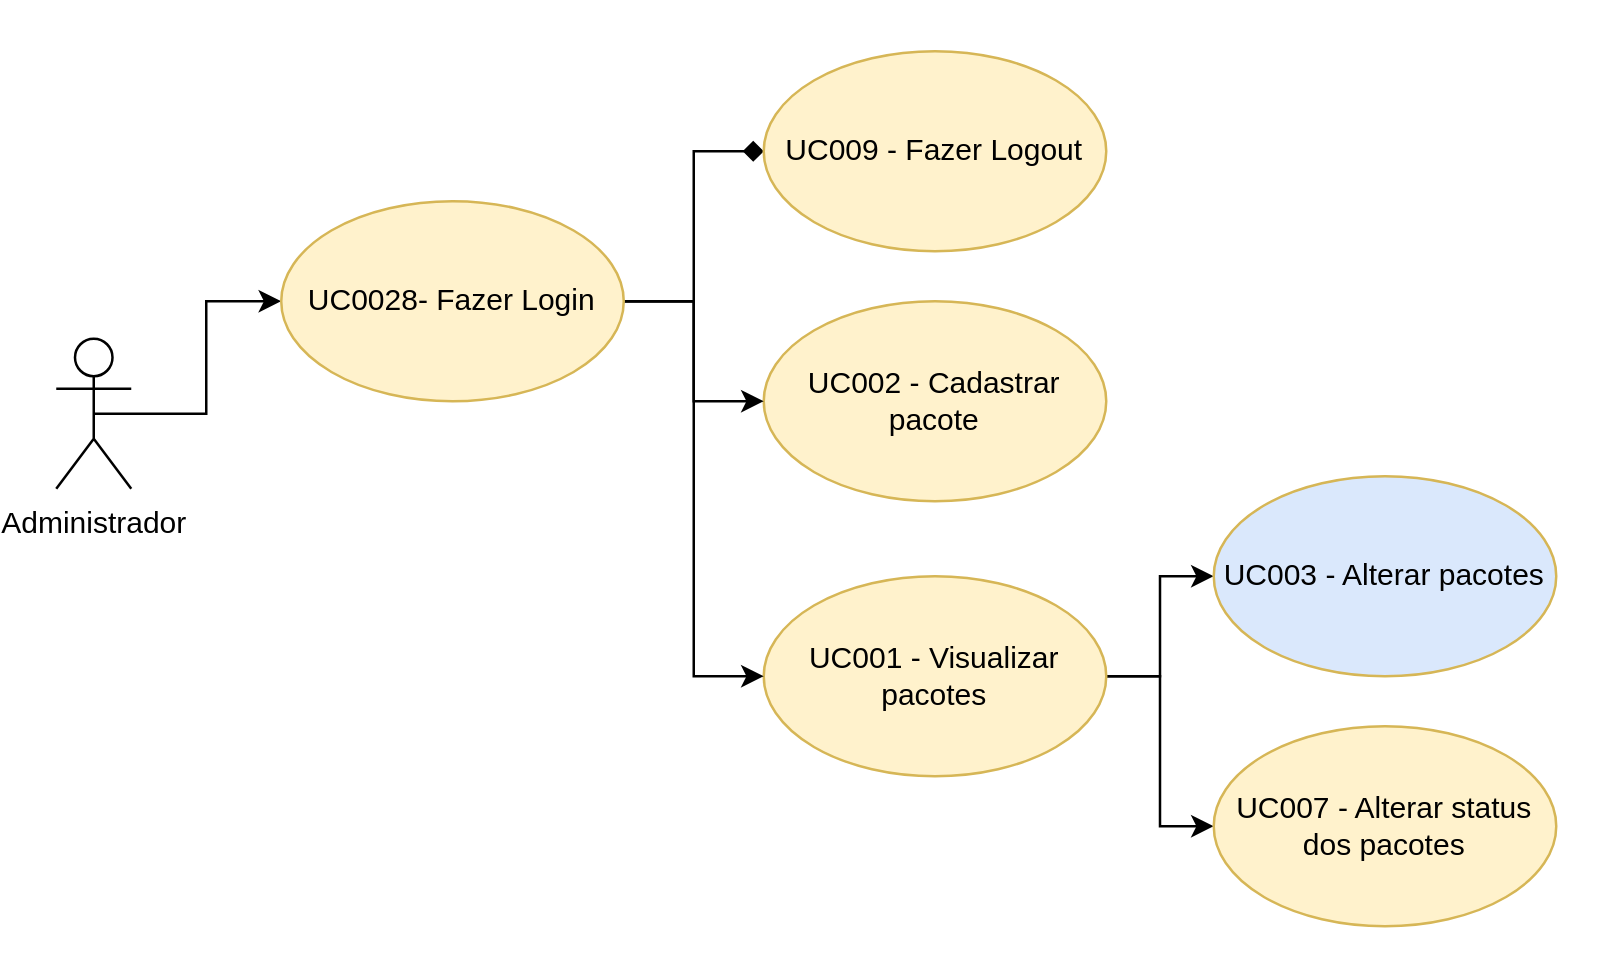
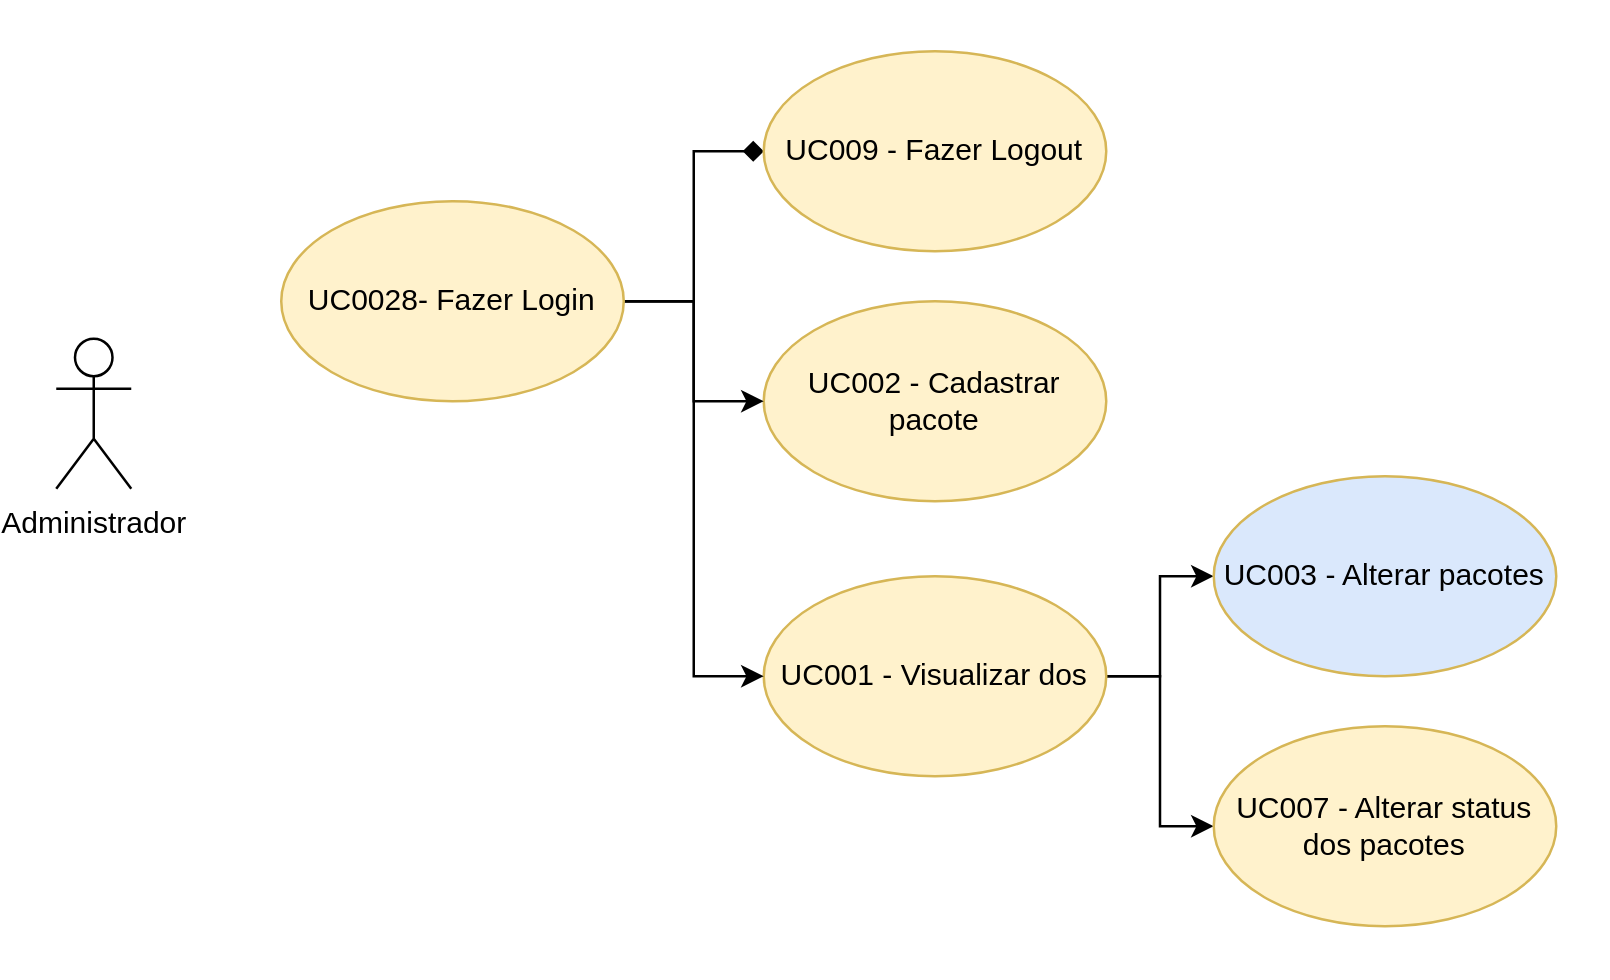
edge "Administrador" -> "UC0028- Fazer Login": removed
node "UC001 - Visualizar pacotes": label "UC001 - Visualizar pacotes" -> "UC001 - Visualizar dos"
